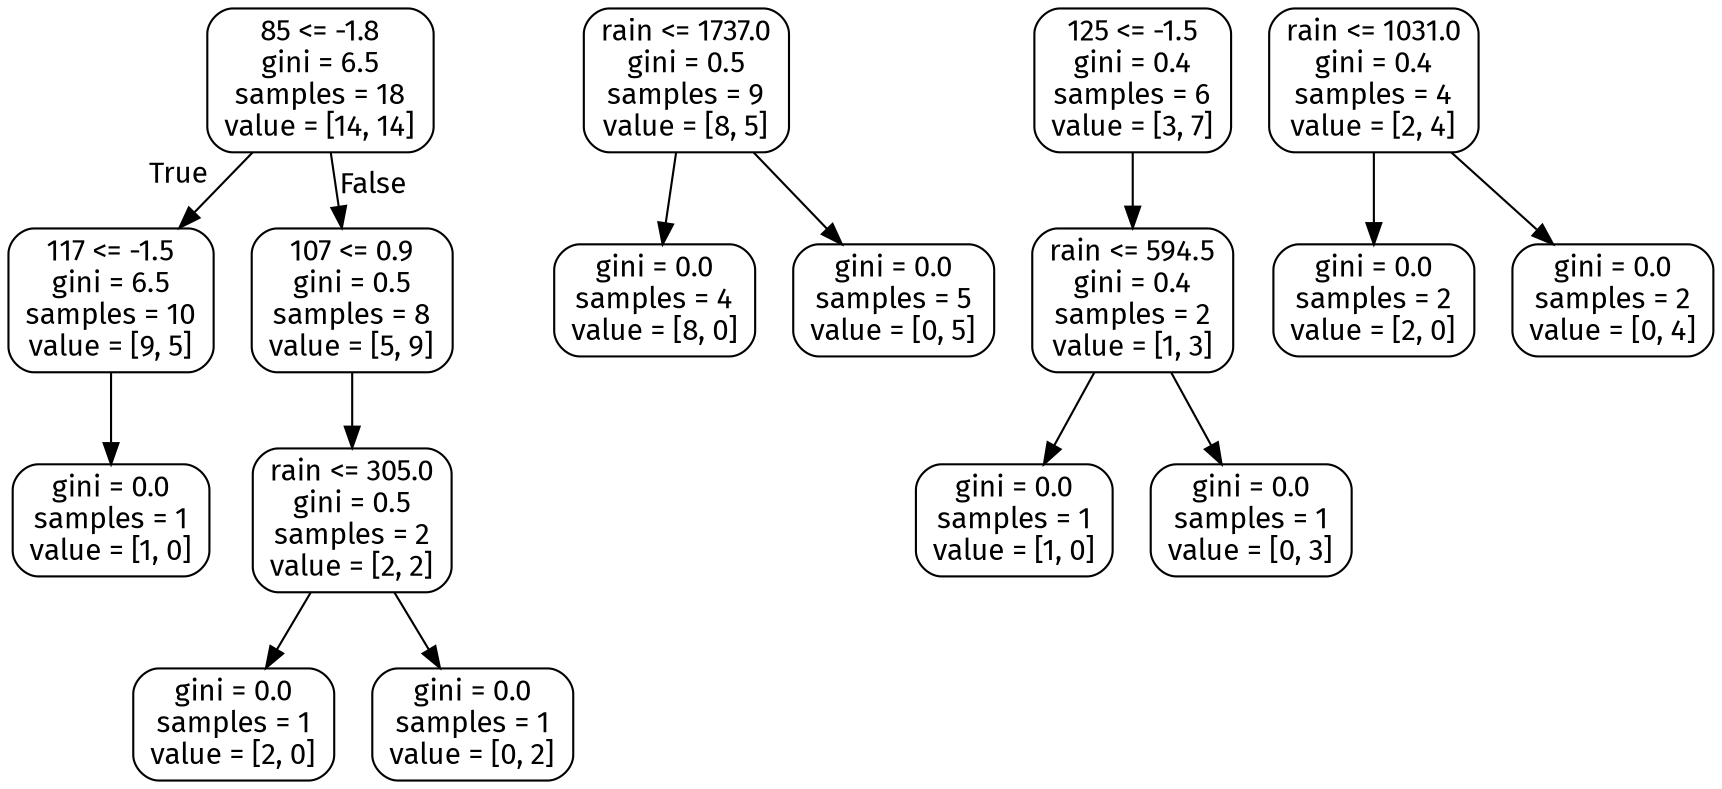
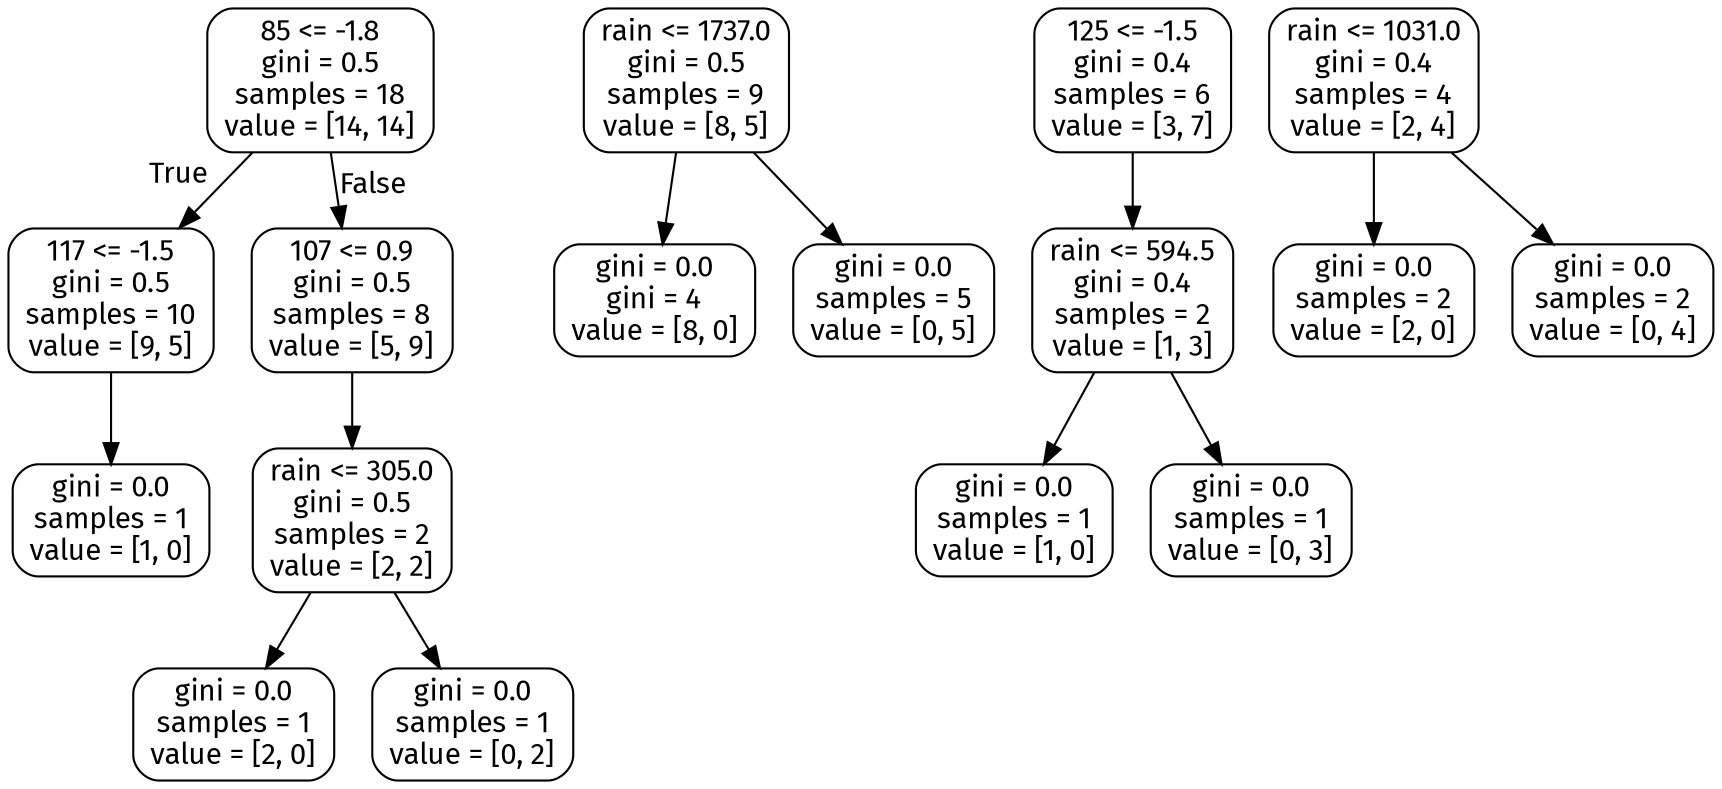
node "85 <= -1.8 gini = 6.5 samples = 18 value = [14, 14]": label "85 <= -1.8 gini = 6.5 samples = 18 value = [14, 14]" -> "85 <= -1.8 gini = 0.5 samples = 18 value = [14, 14]"
node "117 <= -1.5 gini = 6.5 samples = 10 value = [9, 5]": label "117 <= -1.5 gini = 6.5 samples = 10 value = [9, 5]" -> "117 <= -1.5 gini = 0.5 samples = 10 value = [9, 5]"
node "gini = 0.0 samples = 4 value = [8, 0]": label "gini = 0.0 samples = 4 value = [8, 0]" -> "gini = 0.0 gini = 4 value = [8, 0]"
